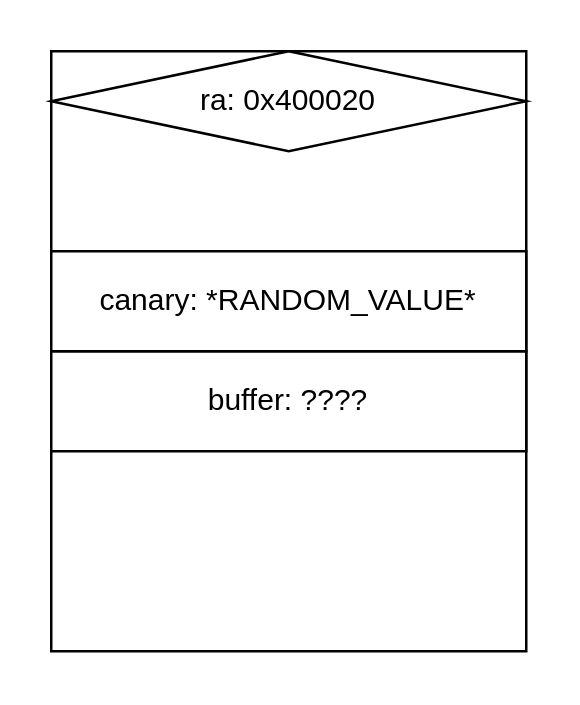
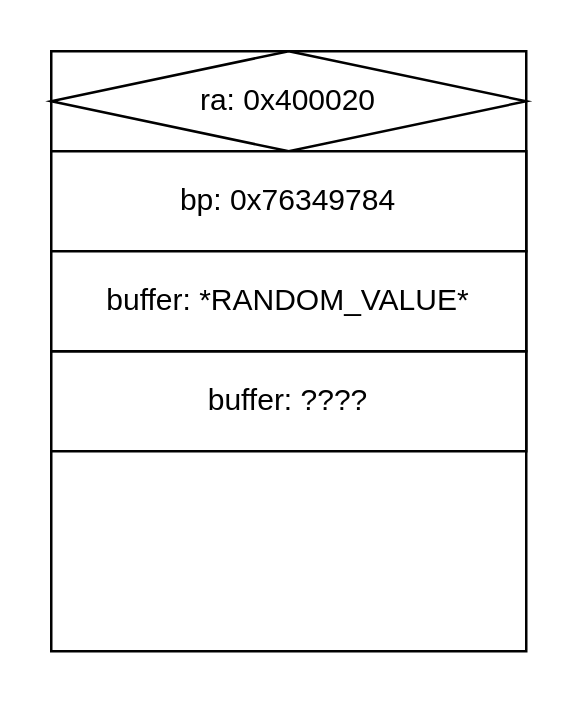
node "bp: 0x76349784": added
node "canary: *RANDOM_VALUE*": label "canary: *RANDOM_VALUE*" -> "buffer: *RANDOM_VALUE*"
